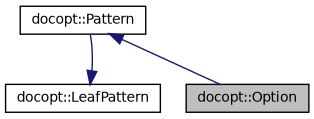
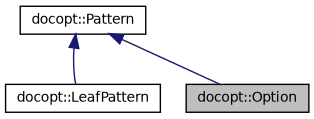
edge "docopt::Pattern" -> "docopt::LeafPattern": reversed
